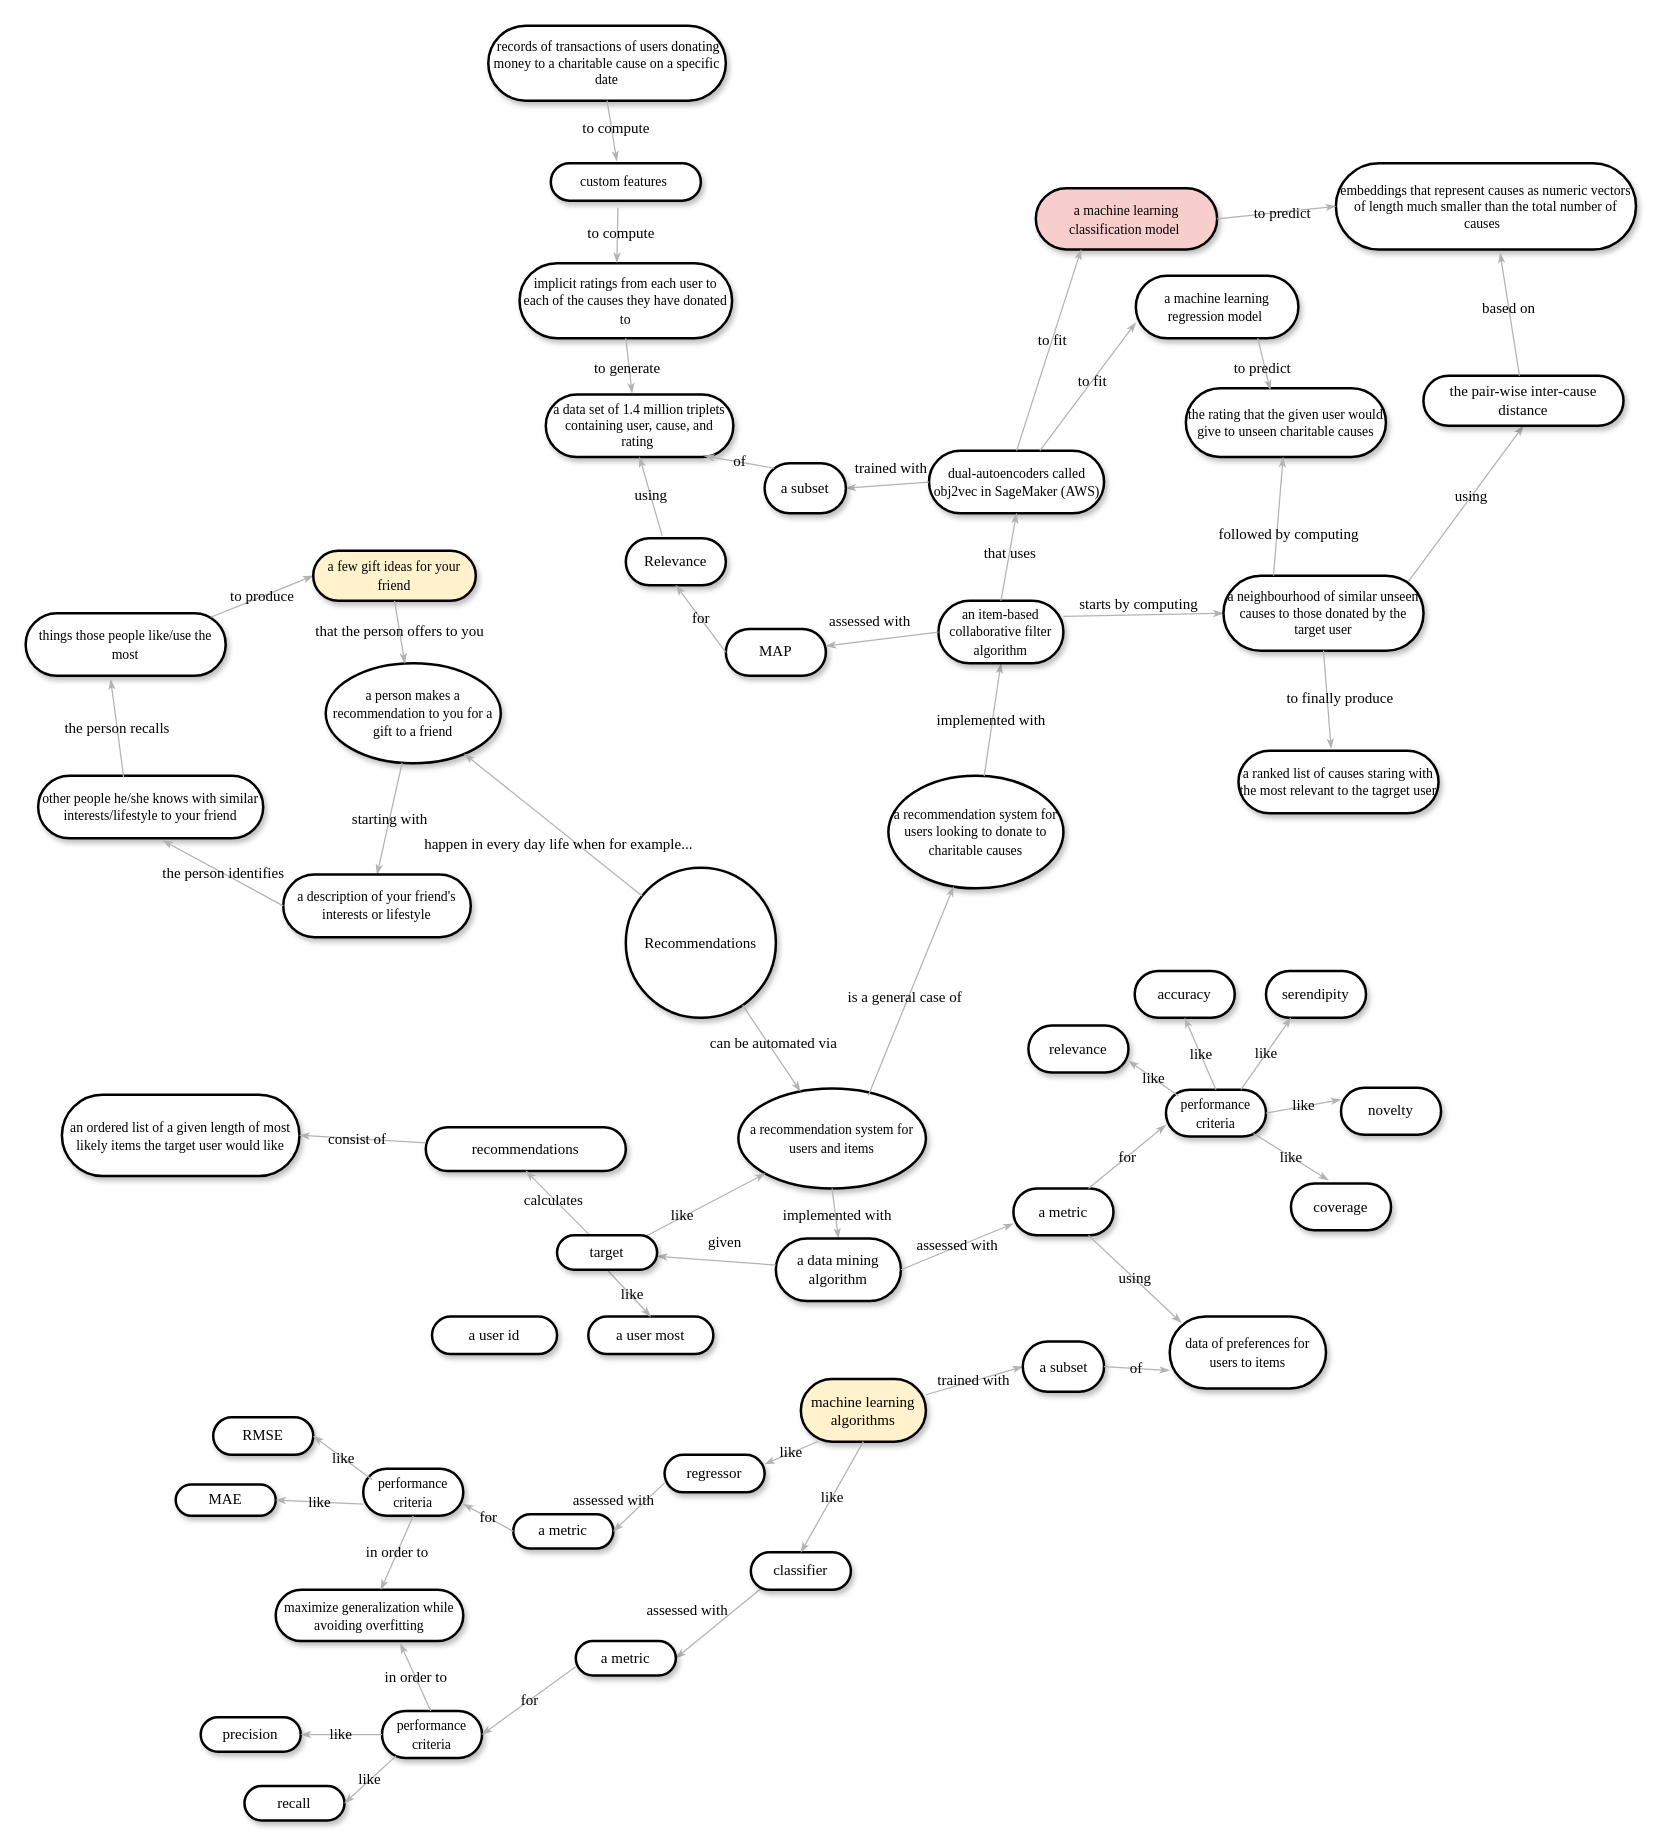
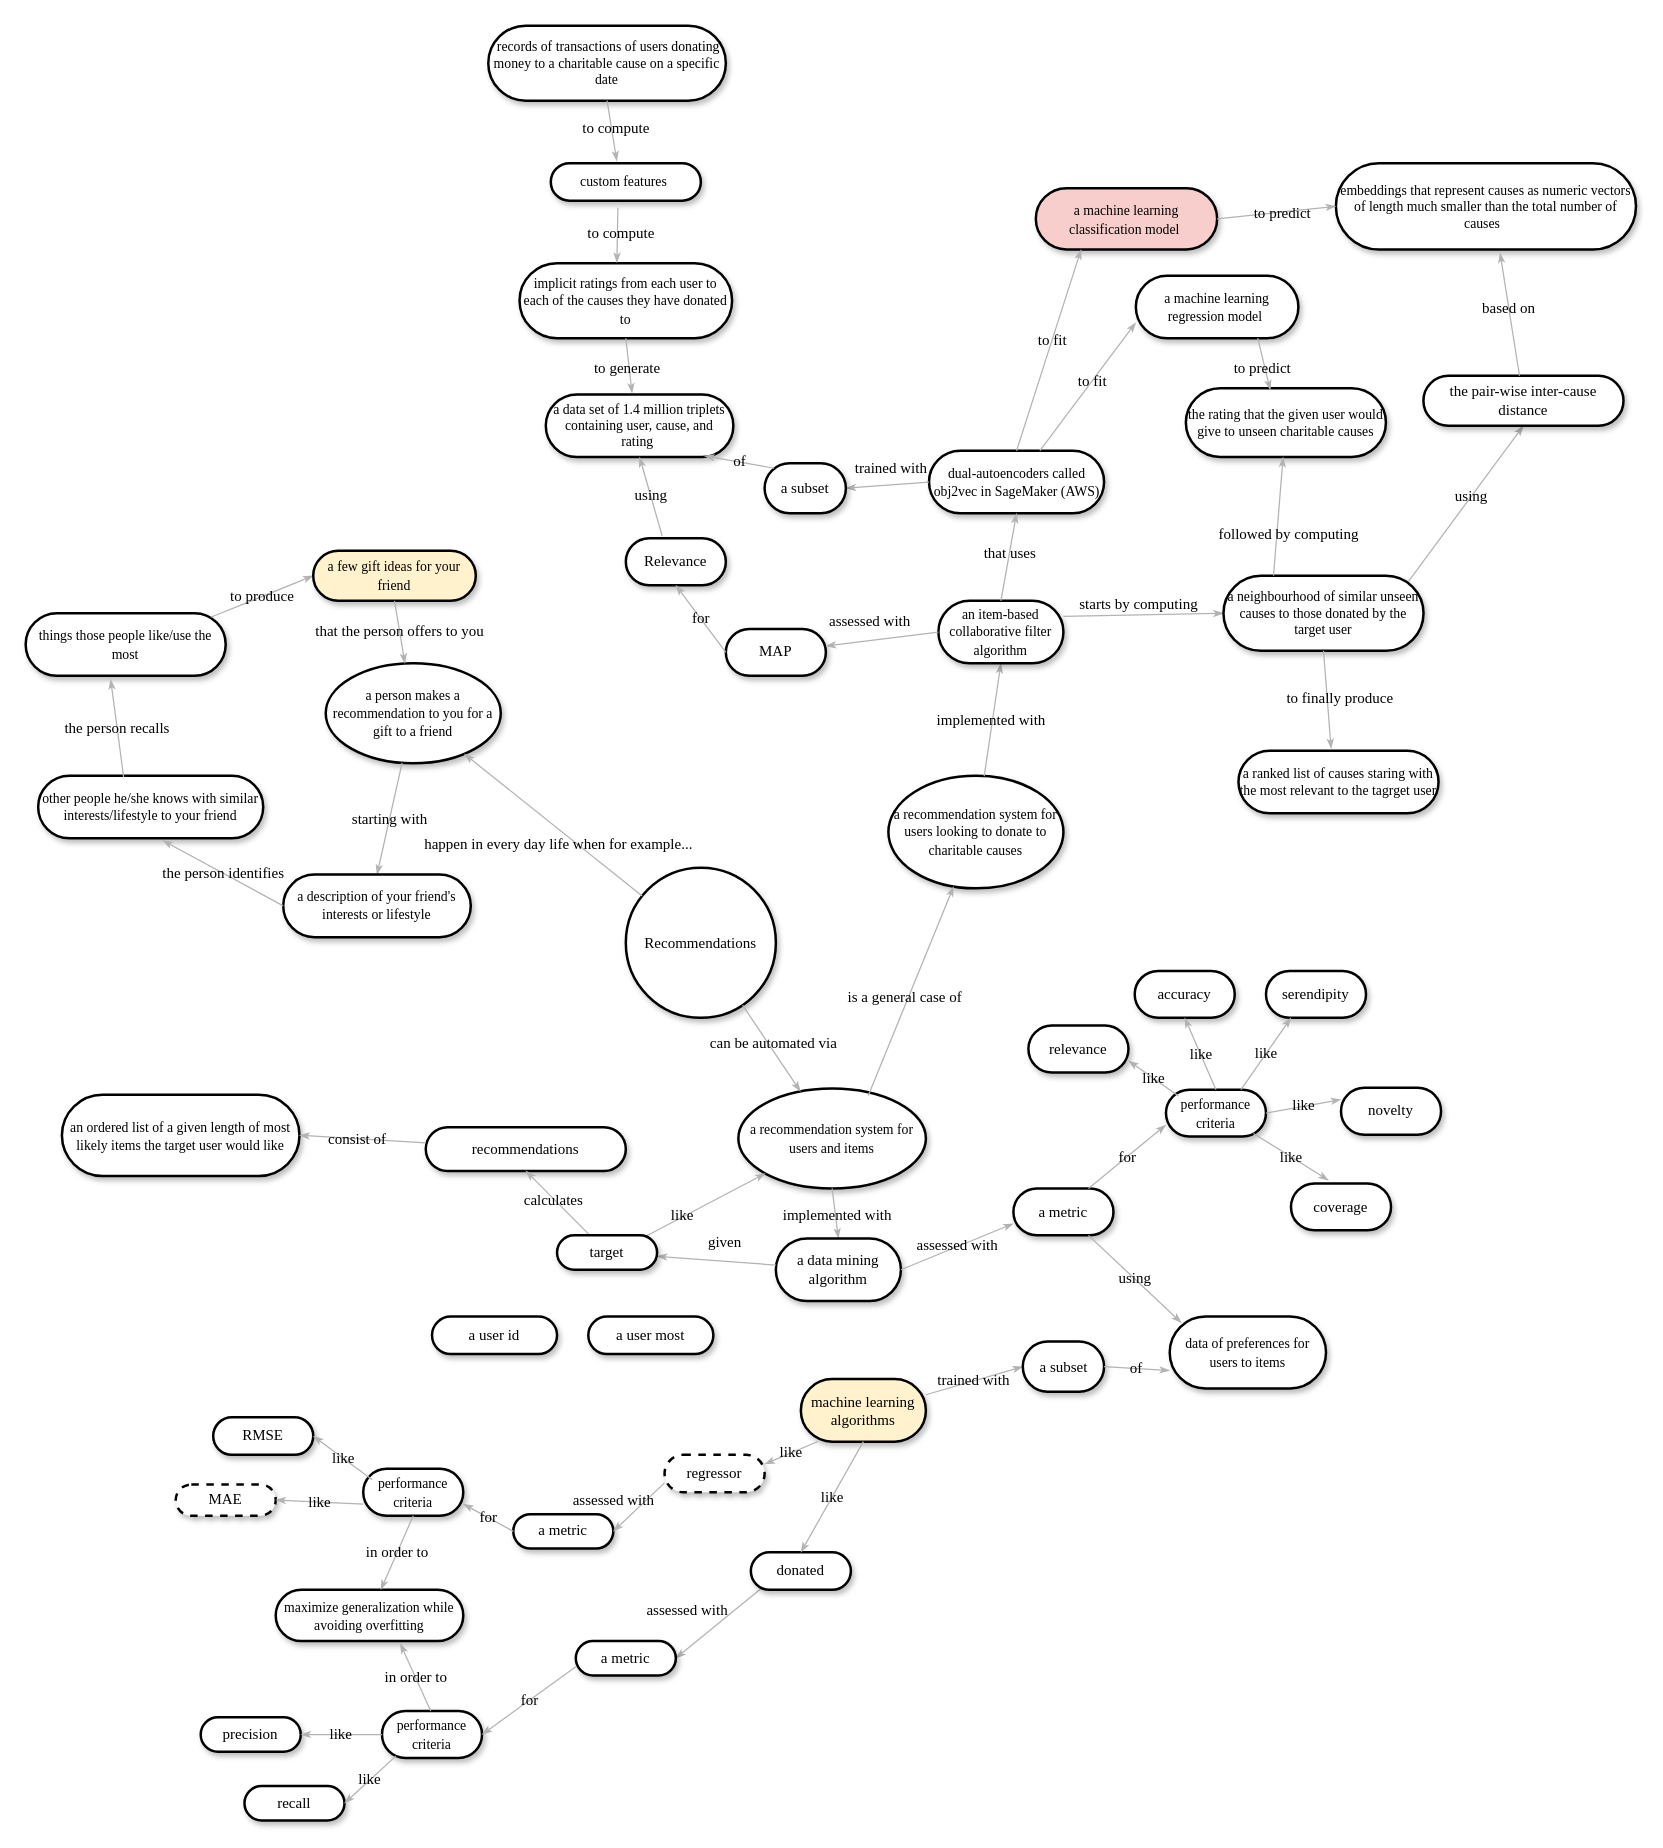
edge "target" -> "a user most": removed, label "like"
node "regressor": style solid -> dashed
node "MAE": style solid -> dashed
node "classifier": label "classifier" -> "donated"
